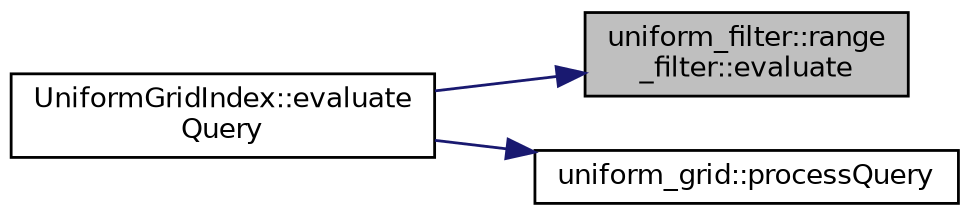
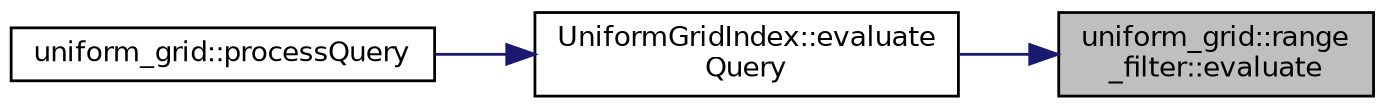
node "uniform_filter::range _filter::evaluate": label "uniform_filter::range _filter::evaluate" -> "uniform_grid::range _filter::evaluate"
edge "UniformGridIndex::evaluate Query" -> "uniform_grid::processQuery": reversed
